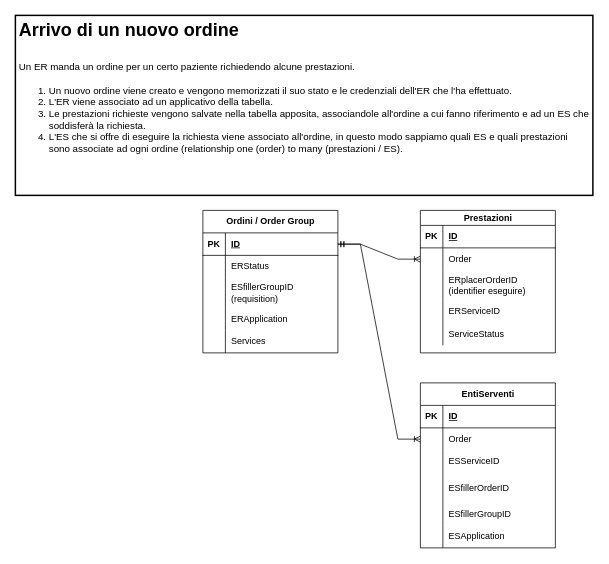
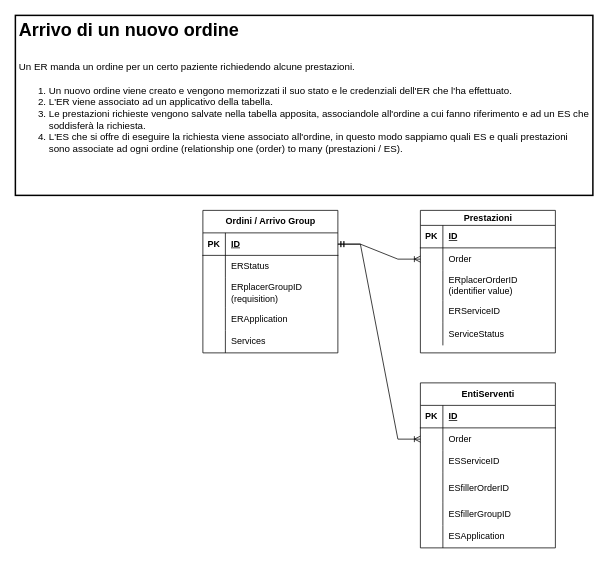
node "Ordini / Order Group": label "Ordini / Order Group" -> "Ordini / Arrivo Group"
node "ERplacerOrderID (identifier eseguire)": label "ERplacerOrderID (identifier eseguire)" -> "ERplacerOrderID (identifier value)"
node "ESfillerGroupID (requisition)": label "ESfillerGroupID (requisition)" -> "ERplacerGroupID (requisition)"
